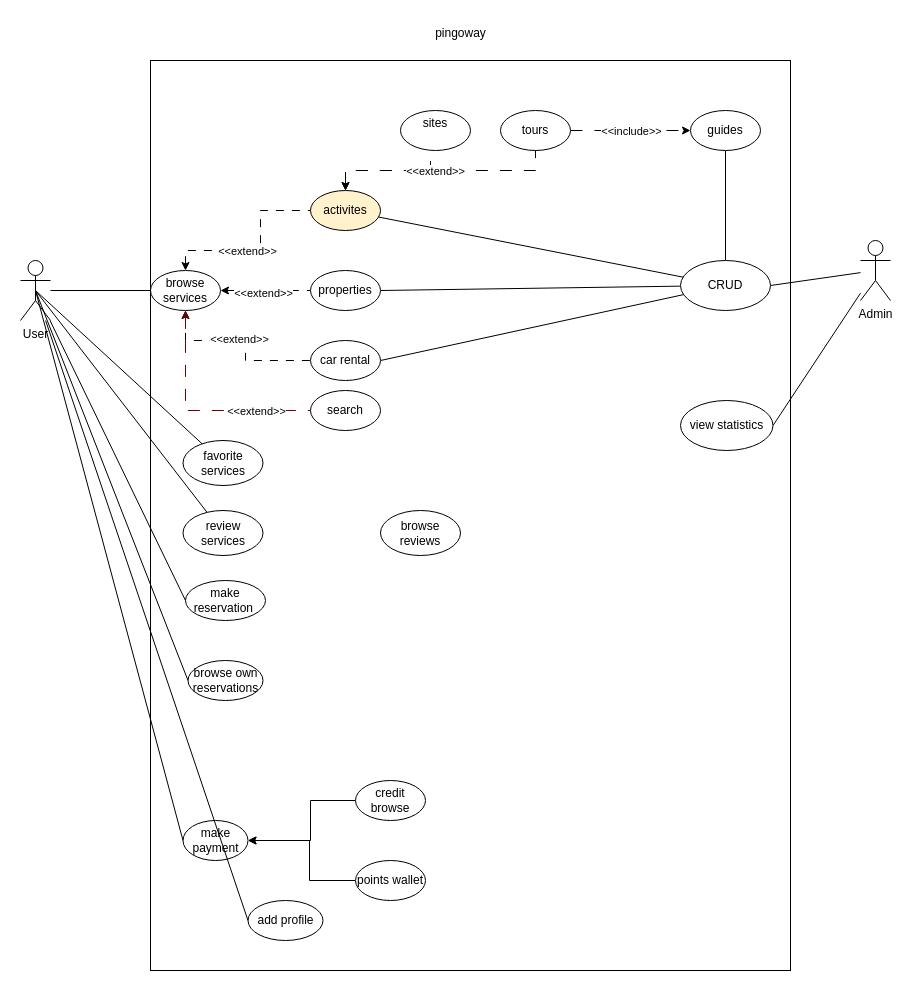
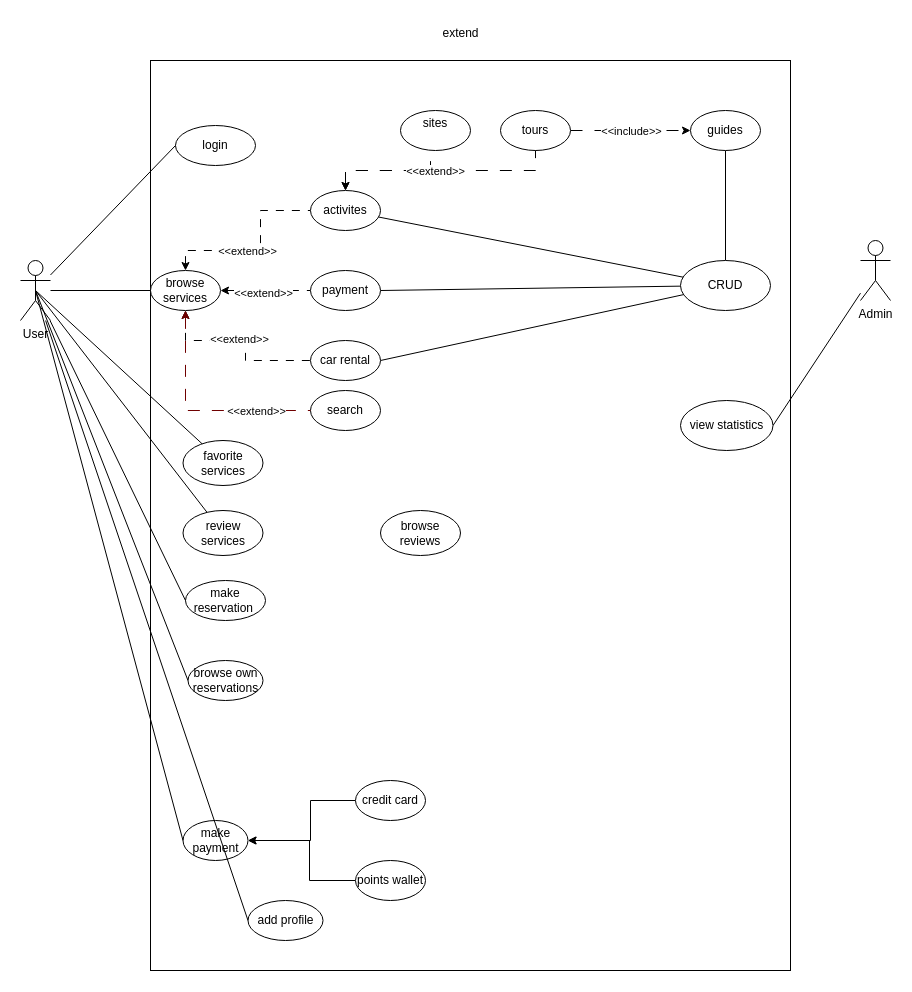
node "pingoway": label "pingoway" -> "extend"
node "login": added
edge "login" -- "User": added
node "activites": fillcolor #fff2cc -> #ffffff
edge "Admin" -- "CRUD": removed
node "properties": label "properties" -> "payment"
node "credit browse": label "credit browse" -> "credit card"
